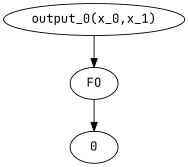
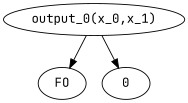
edge "FO" -> "0": now "output_0(x_0,x_1)" -> "0"
